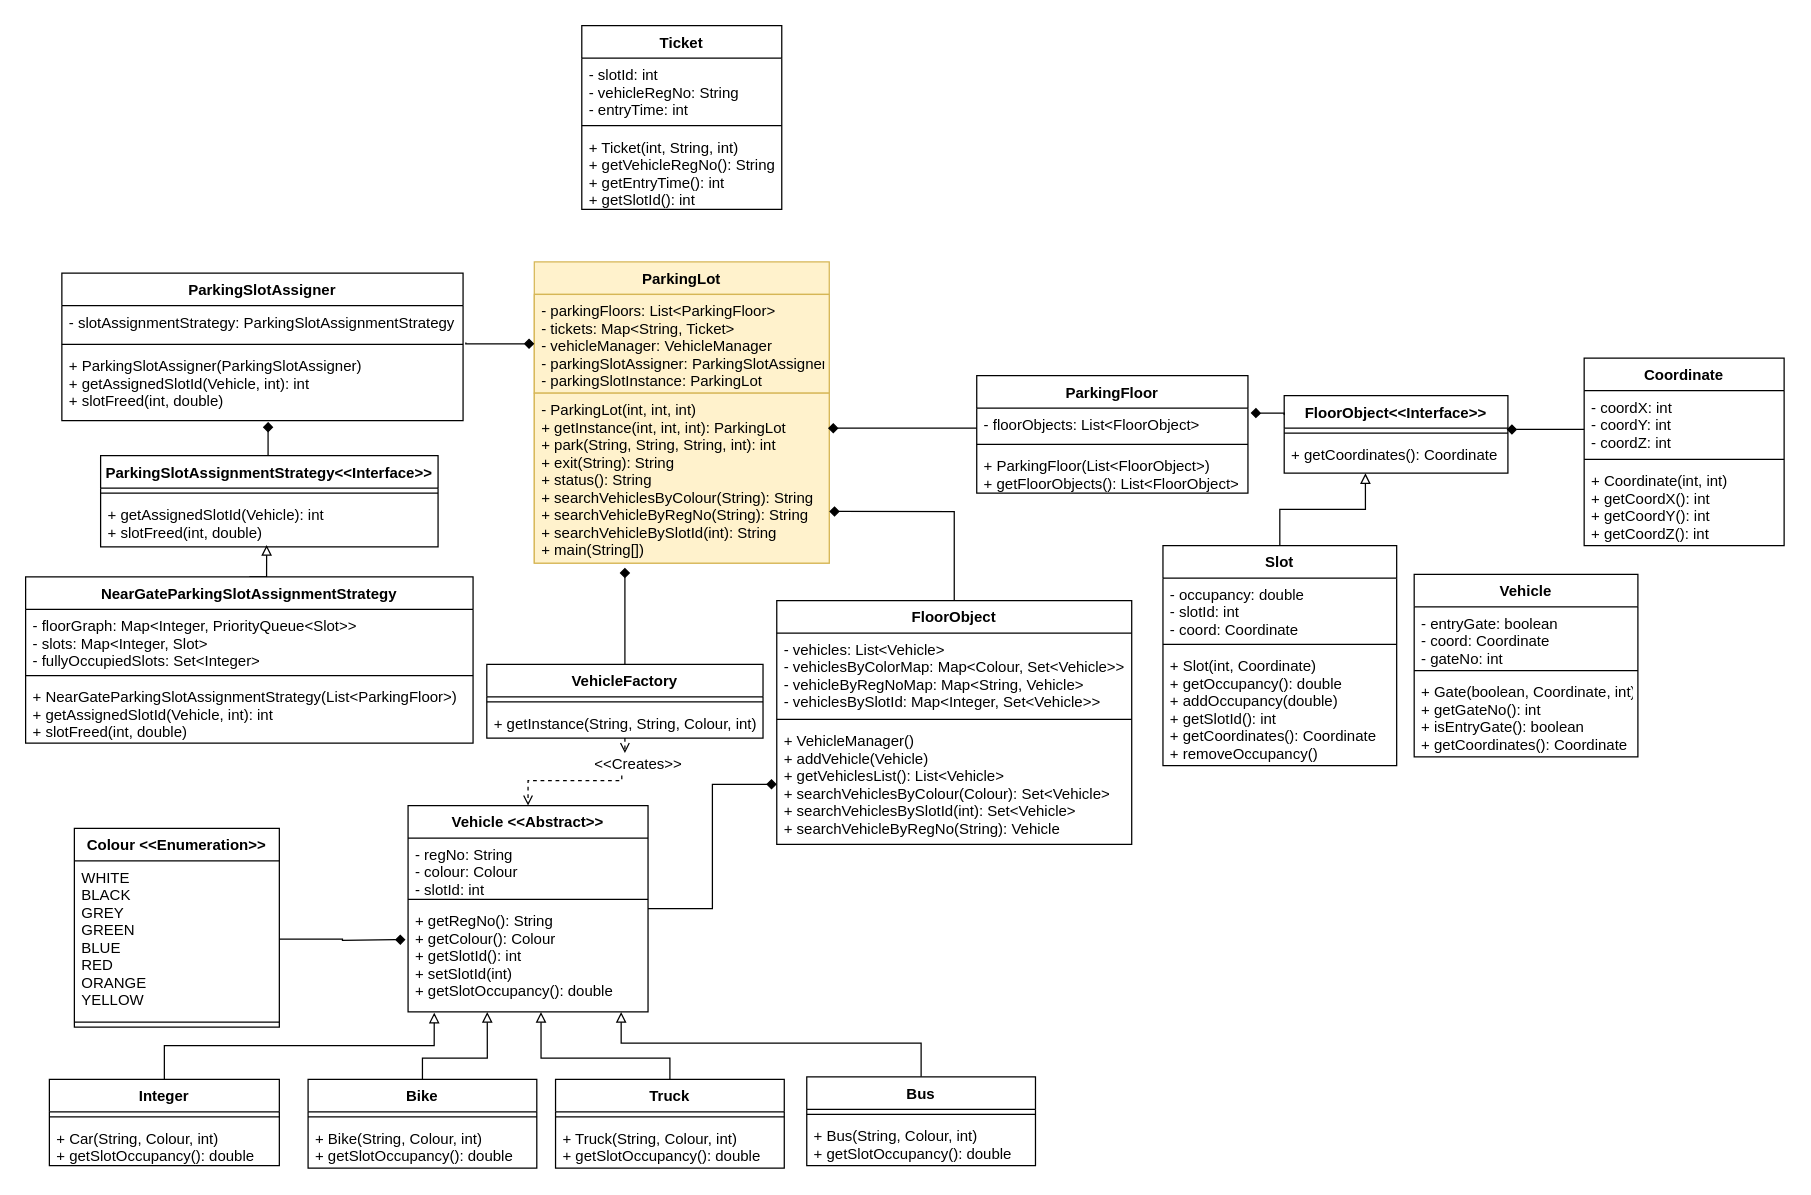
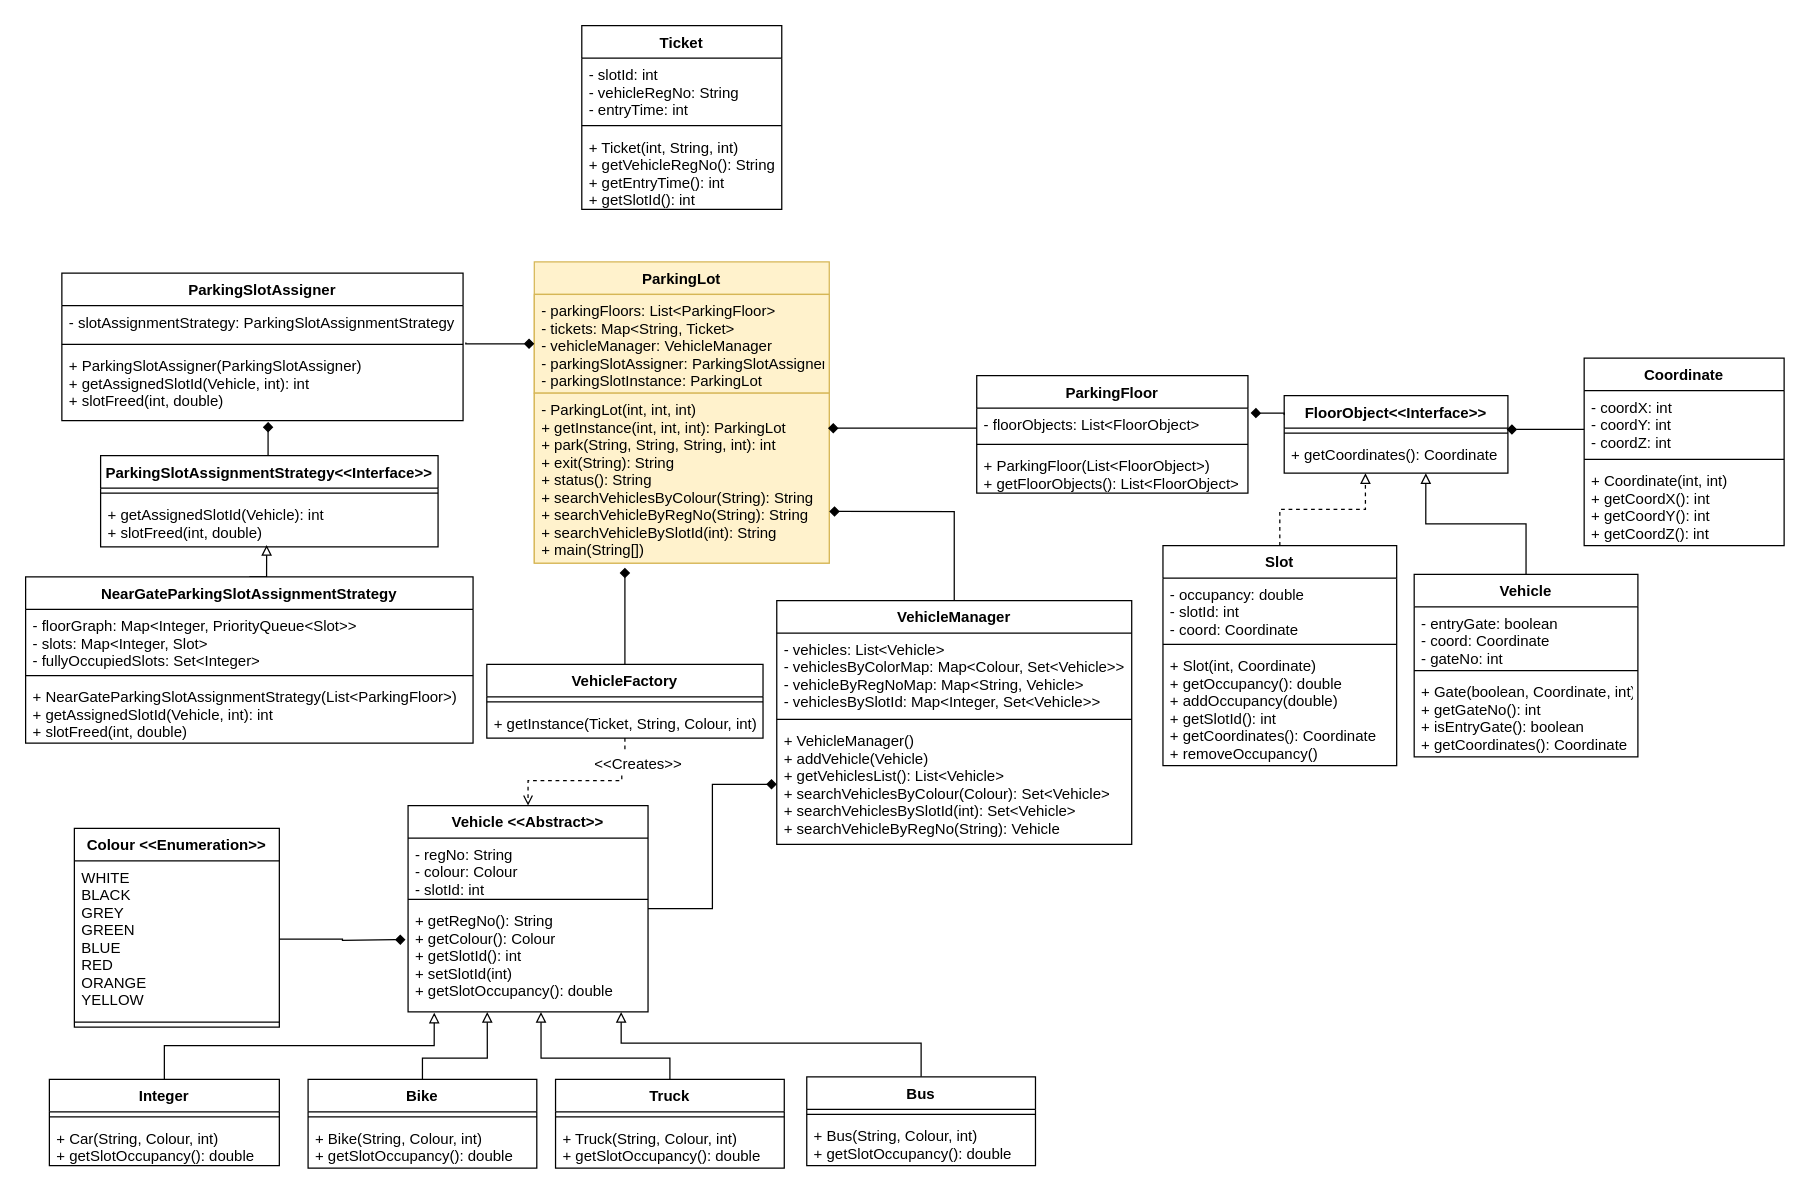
edge "Slot" -> "+ getCoordinates(): Coordinate": style solid -> dashed
edge "Vehicle" -> "+ getCoordinates(): Coordinate": added
node "FloorObject": label "FloorObject" -> "VehicleManager"
node "+ getInstance(String, String, Colour, int)": label "+ getInstance(String, String, Colour, int)" -> "+ getInstance(Ticket, String, Colour, int)"
edge "VehicleFactory" -> "<<Creates>>": arrowhead open -> none
